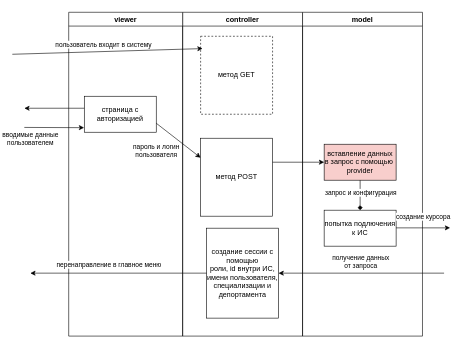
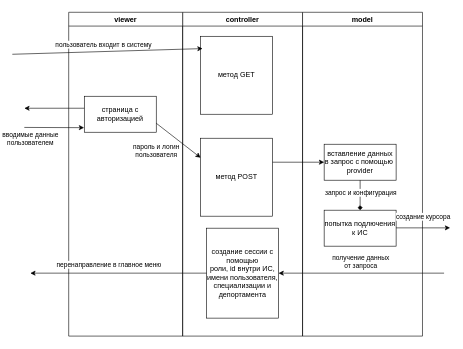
node "метод GET": style dashed -> solid
node "вставление данных в запрос с помощью provider": fillcolor #f8cecc -> #ffffff
